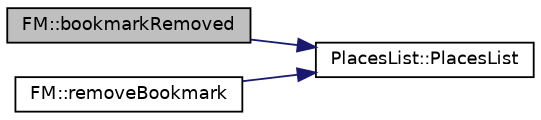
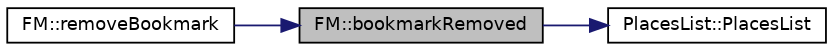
edge "FM::removeBookmark" -> "PlacesList::PlacesList": now "FM::removeBookmark" -> "FM::bookmarkRemoved"
